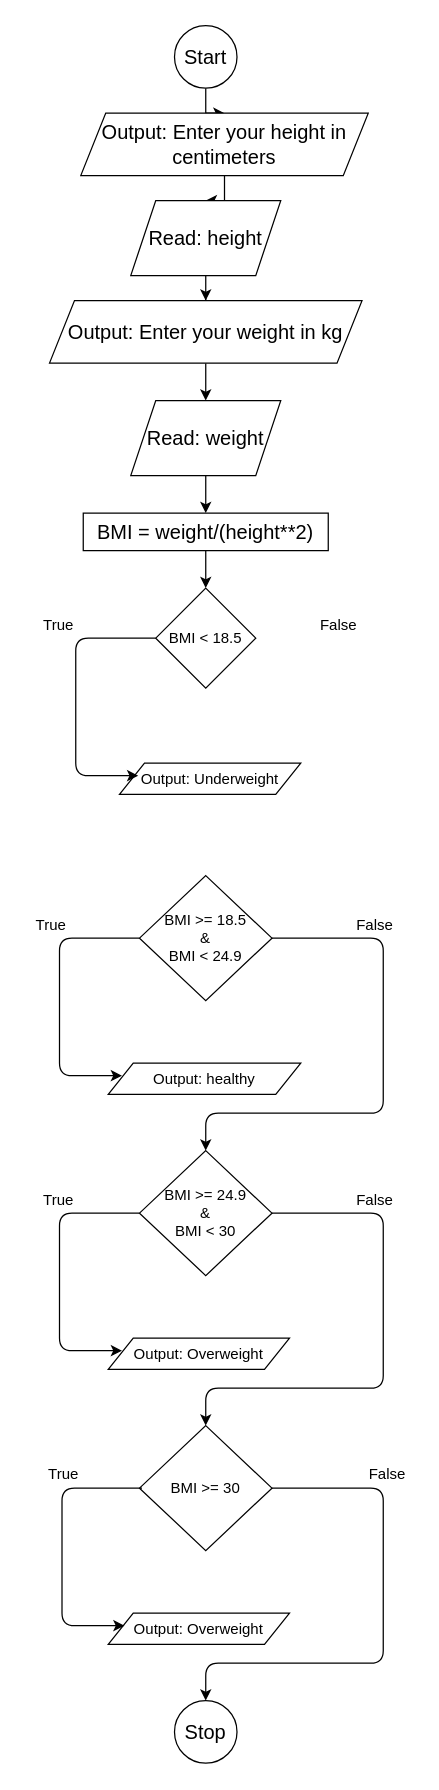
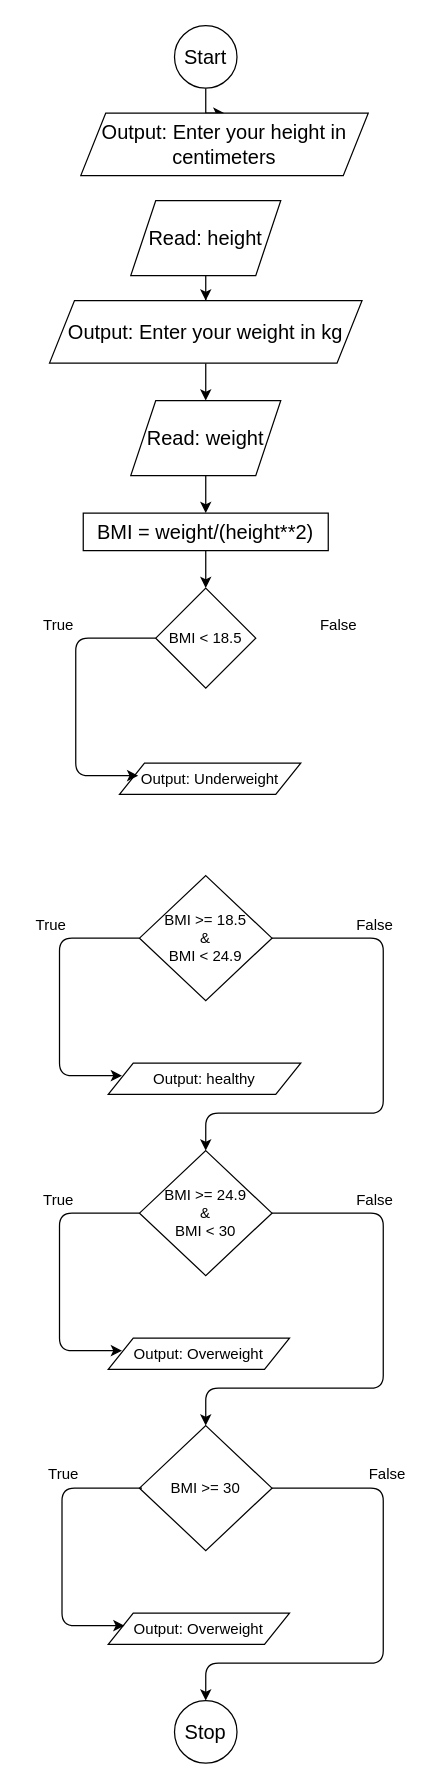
edge "Output: Enter your height in centimeters" -> "Read: height": removed
